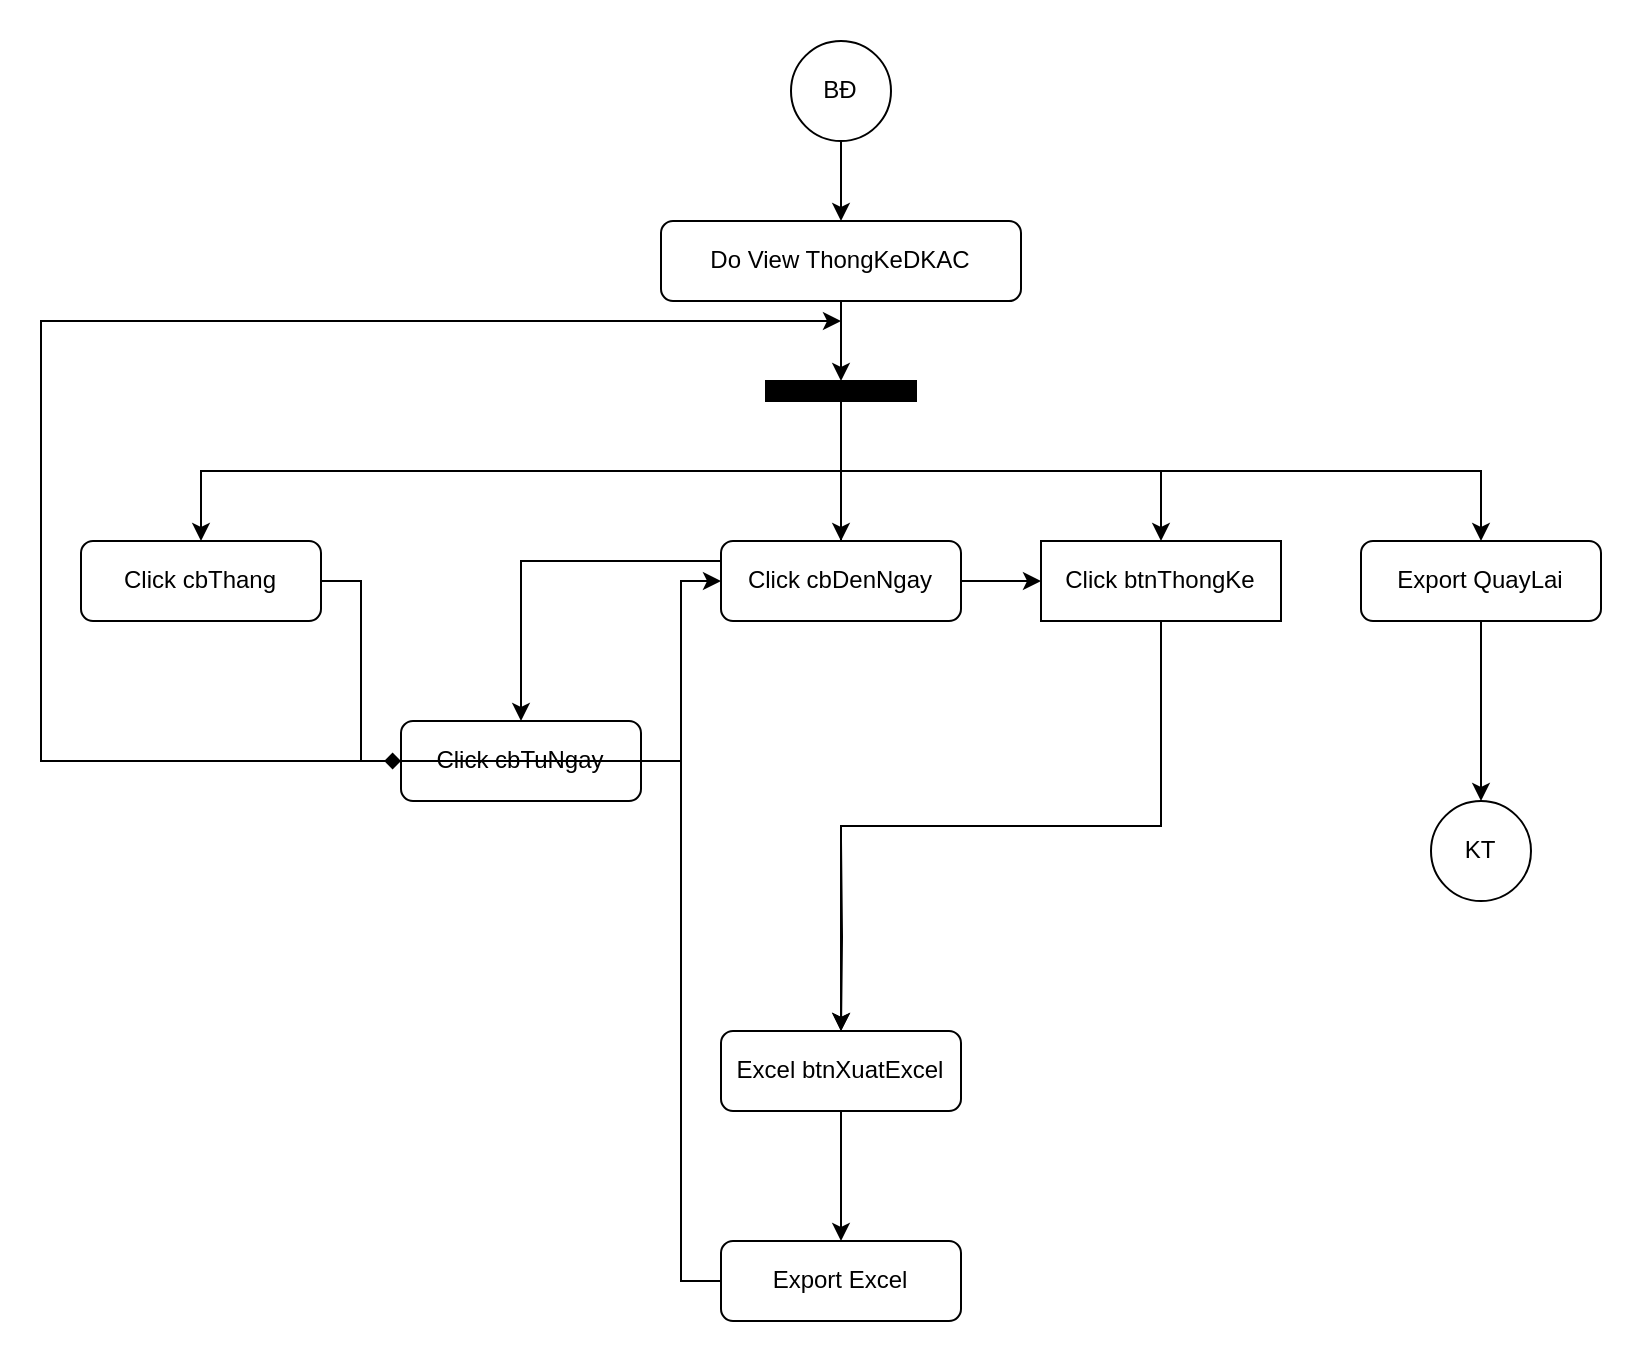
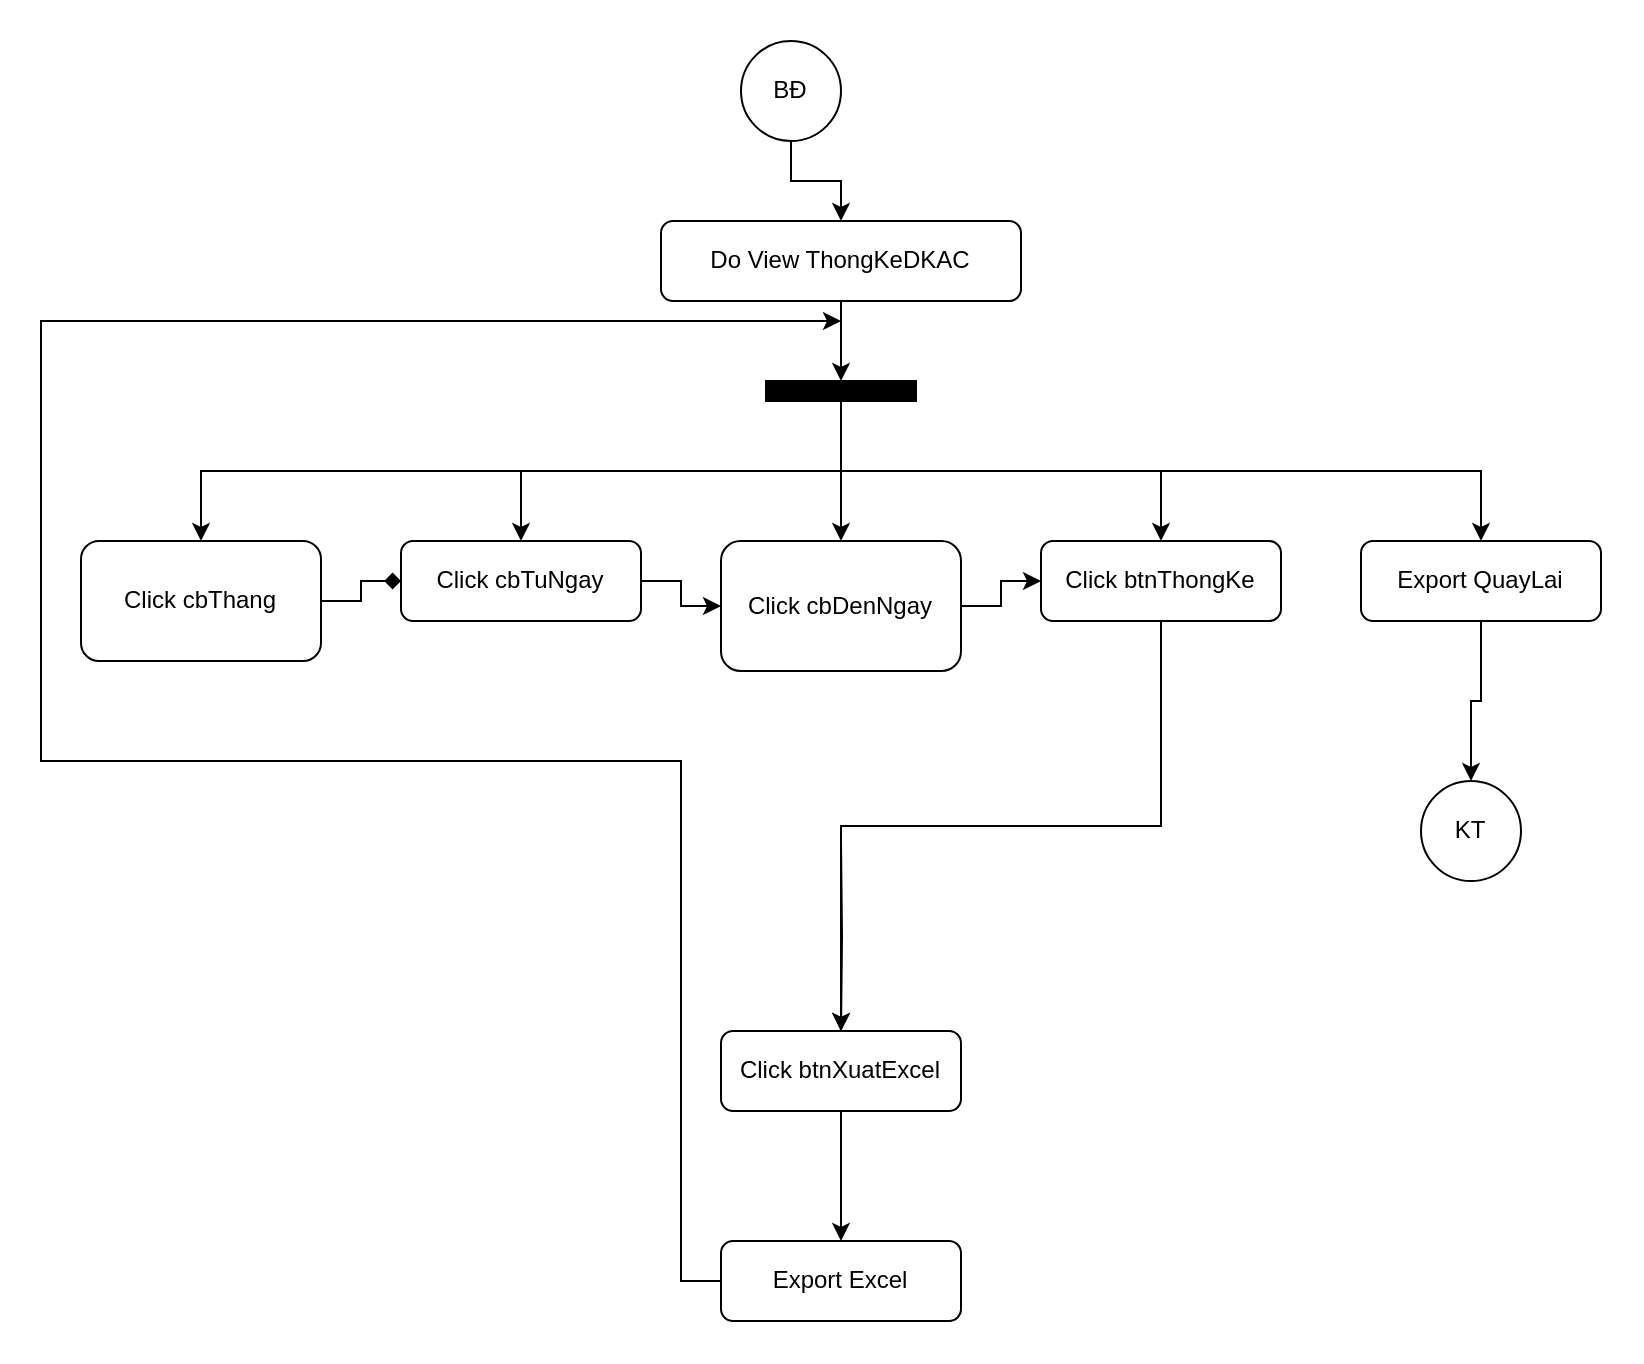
node "BĐ": moved (841, 91) -> (791, 91)
node "Click cbThang": size 240x80 -> 240x120
node "Click cbDenNgay": size 240x80 -> 240x130
node "Click btnThongKe": shape rectangle -> rounded rectangle
node "Click cbTuNgay": moved (521, 761) -> (521, 581)
node "KT": moved (1481, 851) -> (1471, 831)
node "Excel btnXuatExcel": label "Excel btnXuatExcel" -> "Click btnXuatExcel"
